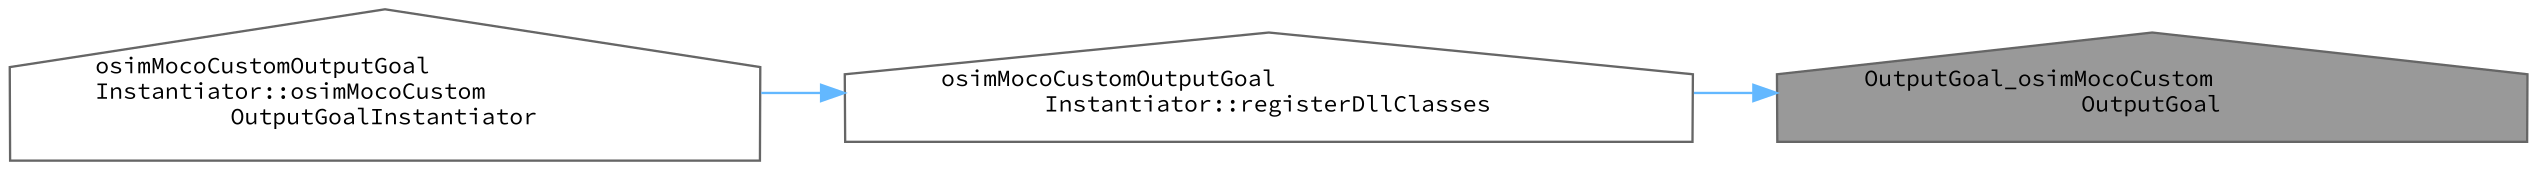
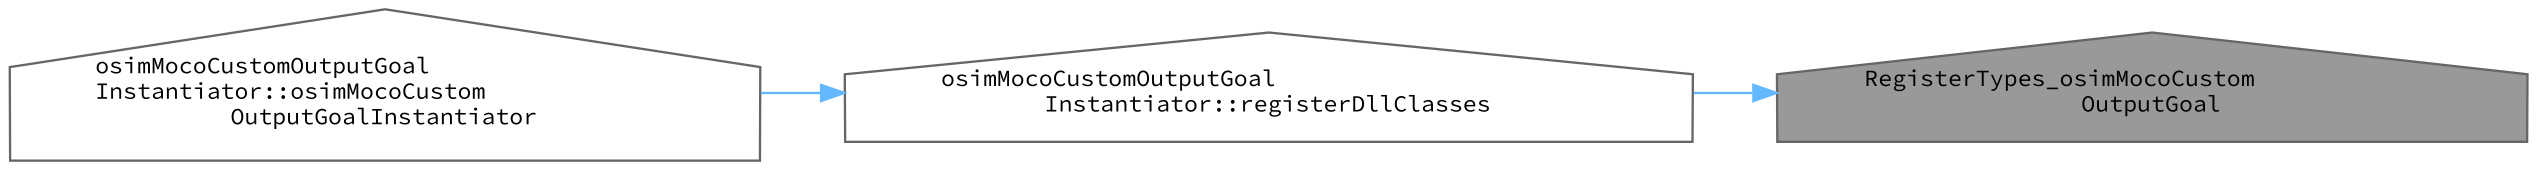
node "OutputGoal_osimMocoCustom OutputGoal": label "OutputGoal_osimMocoCustom OutputGoal" -> "RegisterTypes_osimMocoCustom OutputGoal"
